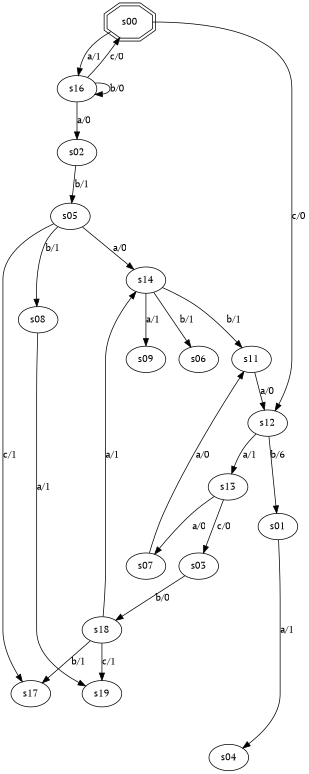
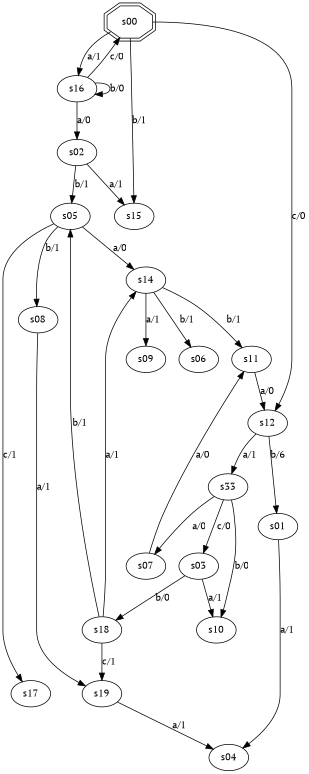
node "s15": added
node "s13": label "s13" -> "s33"
node "s10": added
edge "s18" -> "s17": now "s18" -> "s05"
edge "s19" -> "s04": added, label "a/1"
